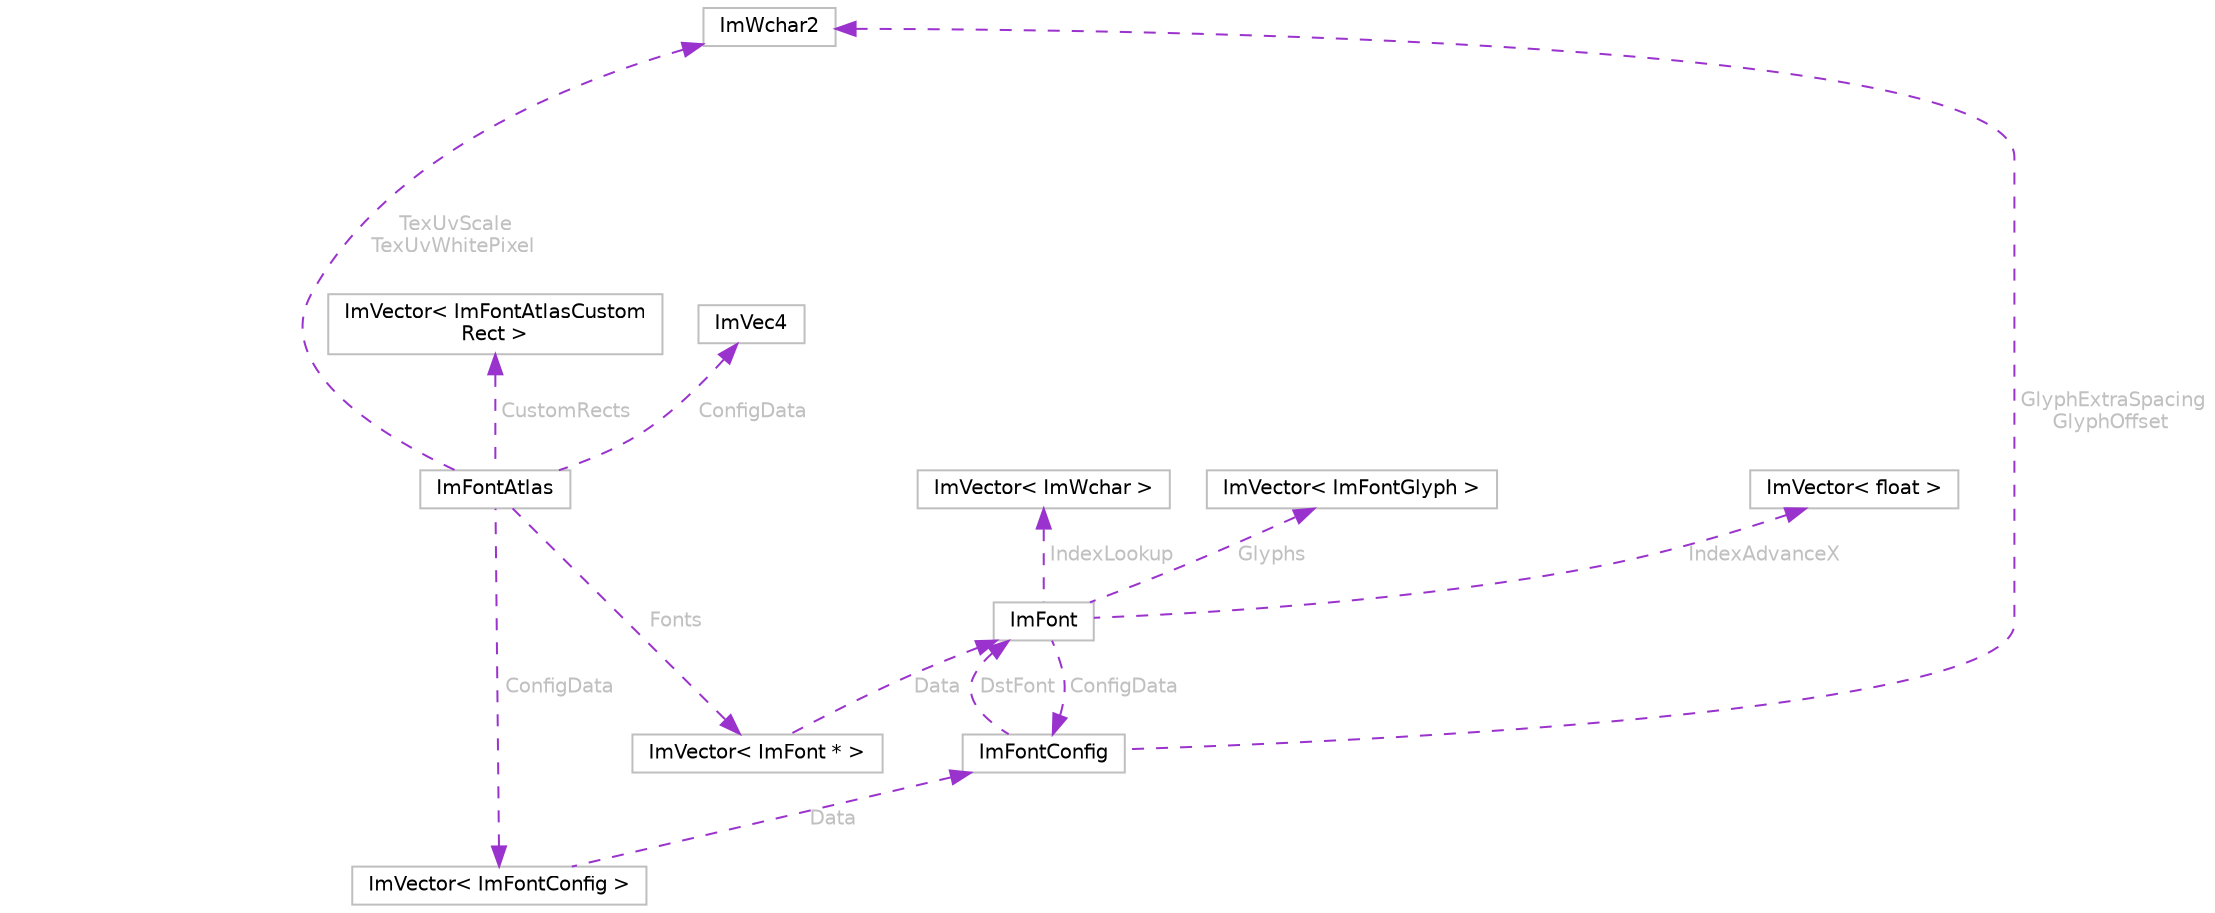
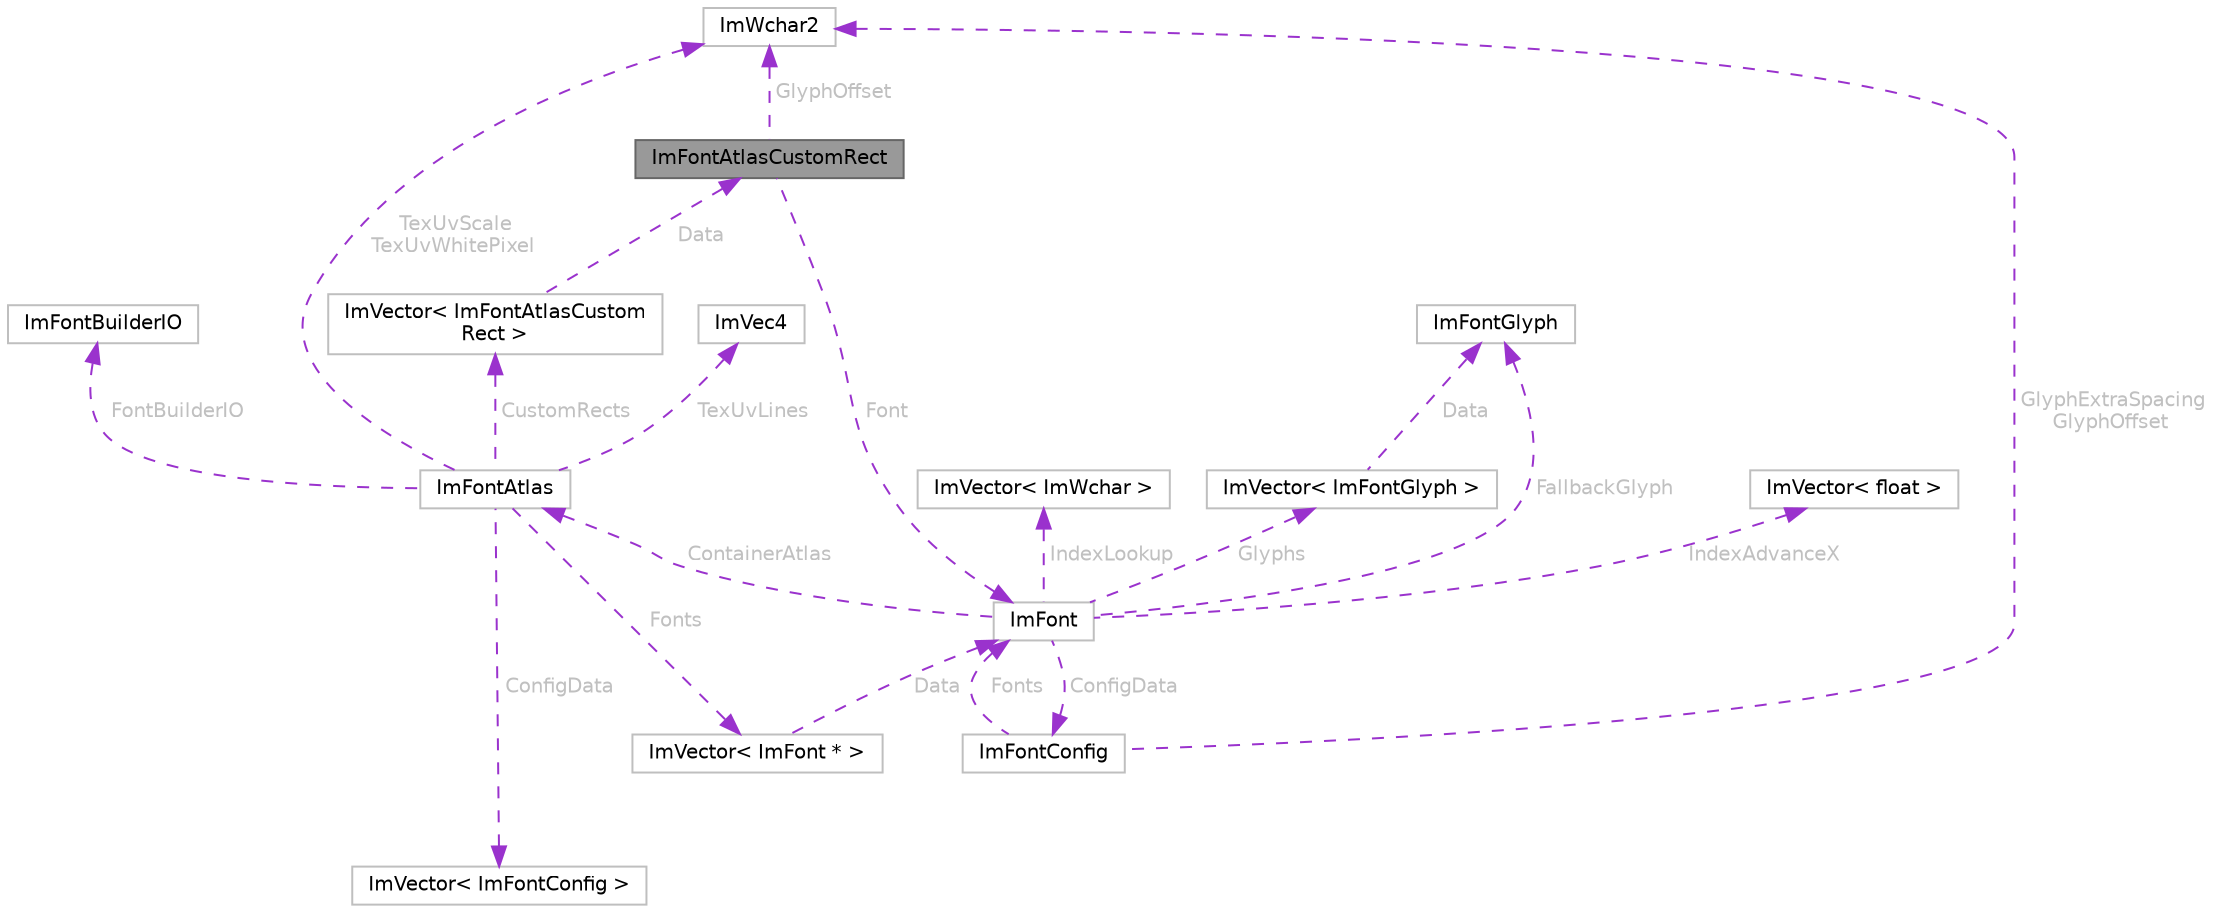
node "ImFontAtlasCustomRect": added
node "ImFontBuilderIO": added
node "ImFontGlyph": added
edge "ImFontAtlas" -> "ImVec4": label " ConfigData" -> " TexUvLines"
edge "ImFont" -> "ImFontAtlas": added, label "ContainerAtlas"
edge "ImFontConfig" -> "ImFont": label " DstFont" -> " Fonts"
edge "ImVector< ImFontConfig >" -> "ImFontConfig": removed, label "Data"
